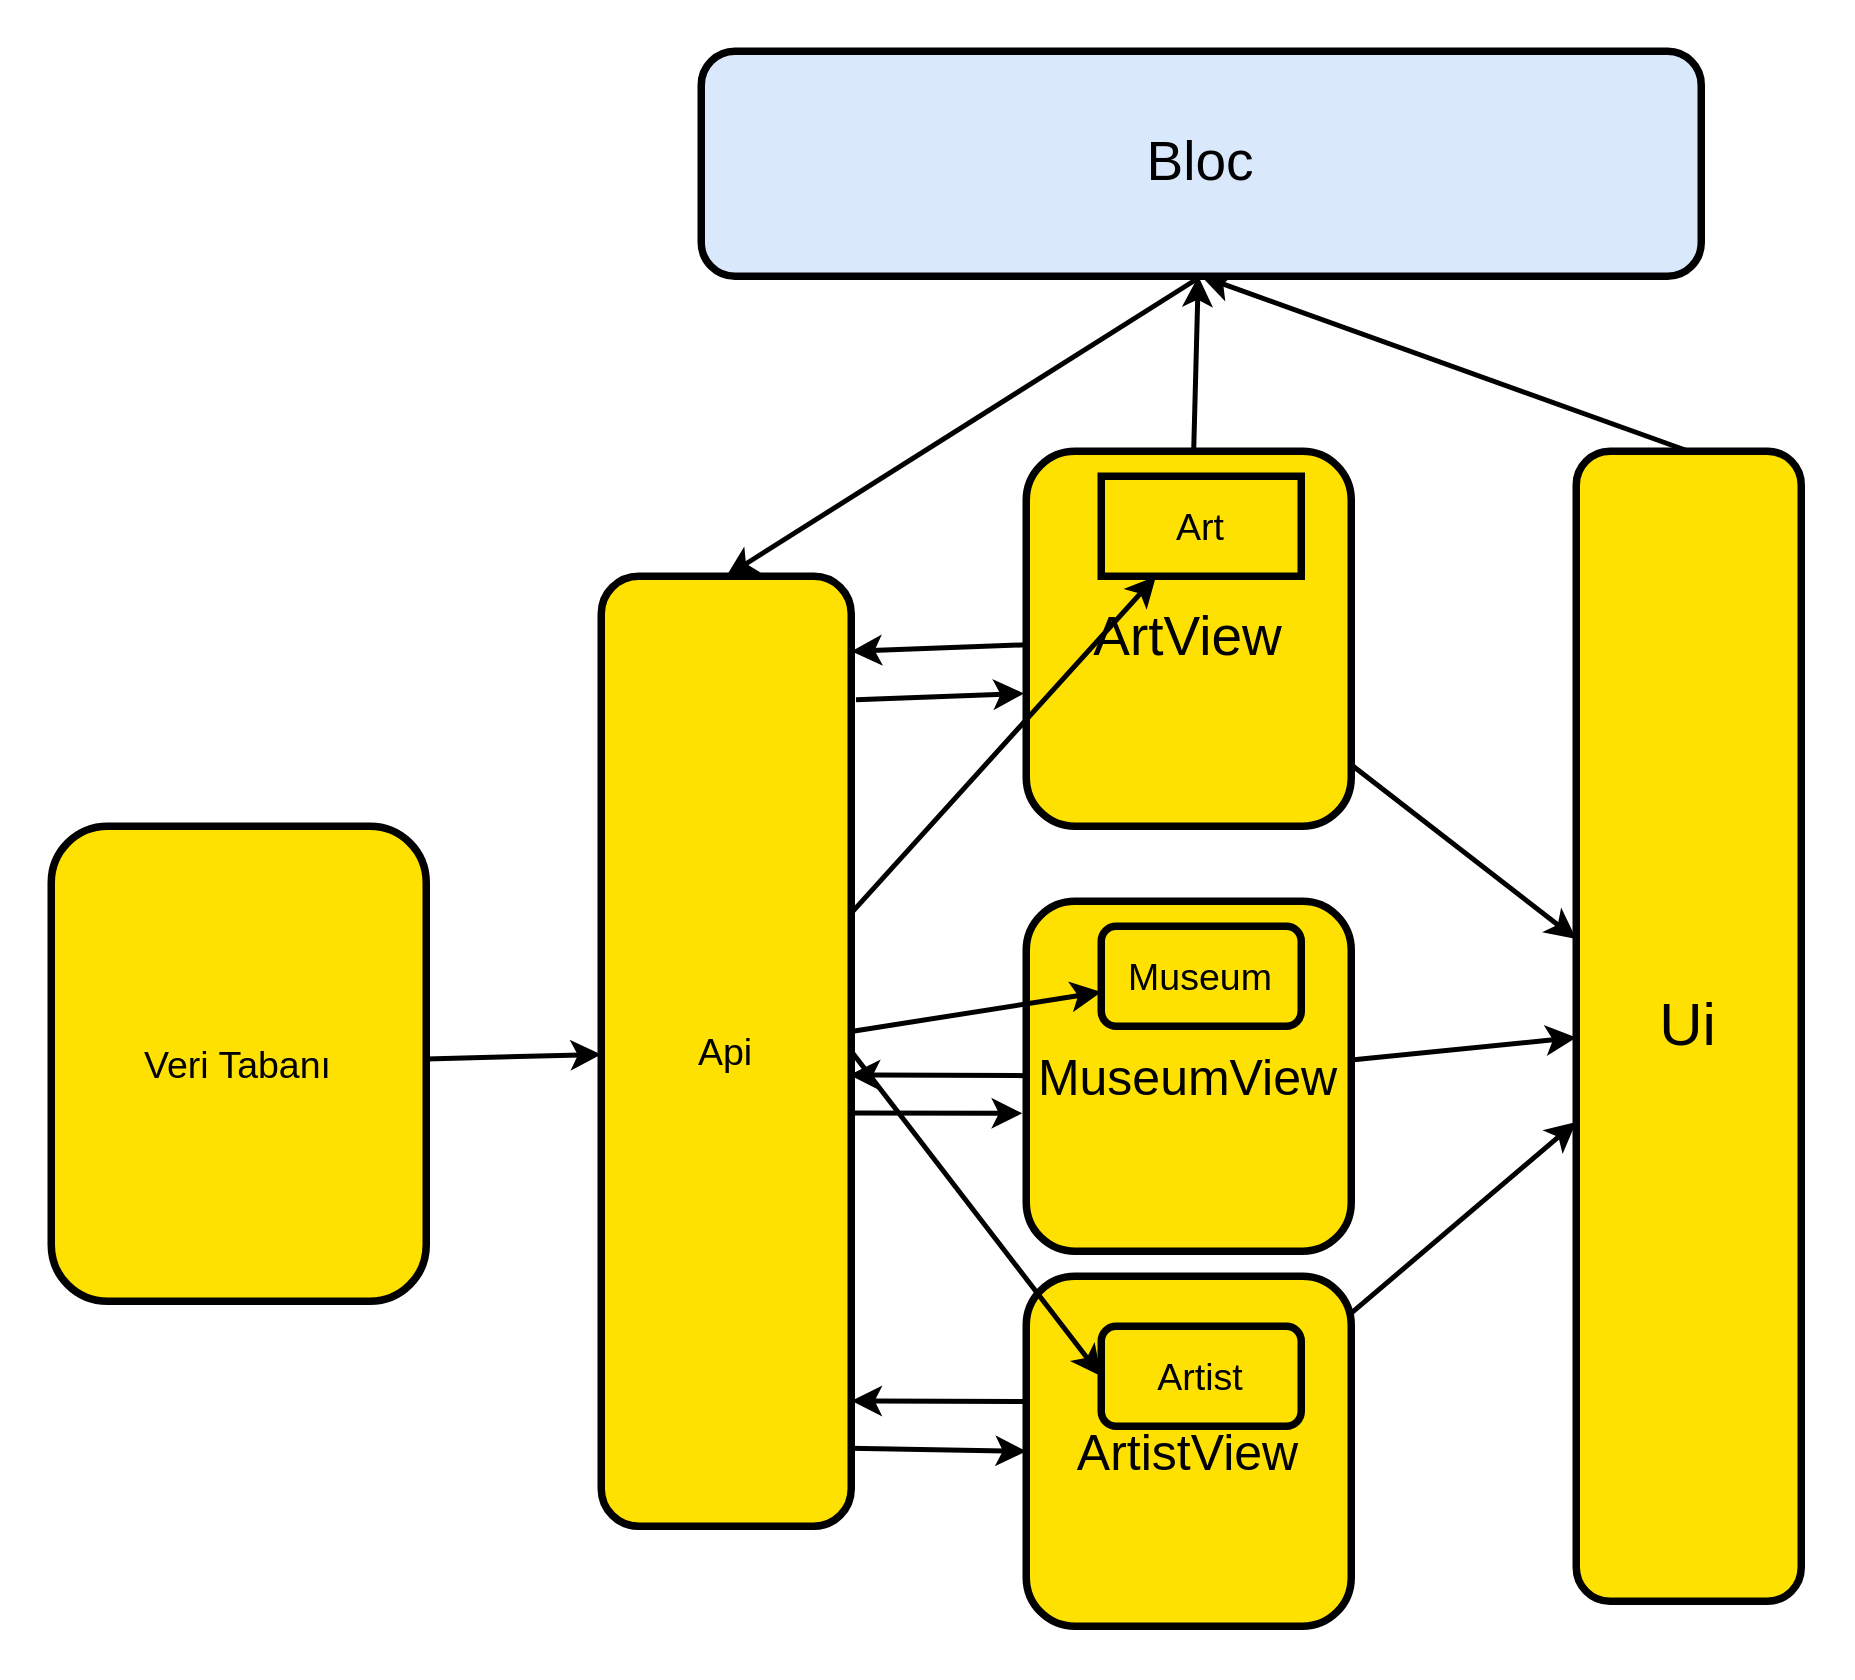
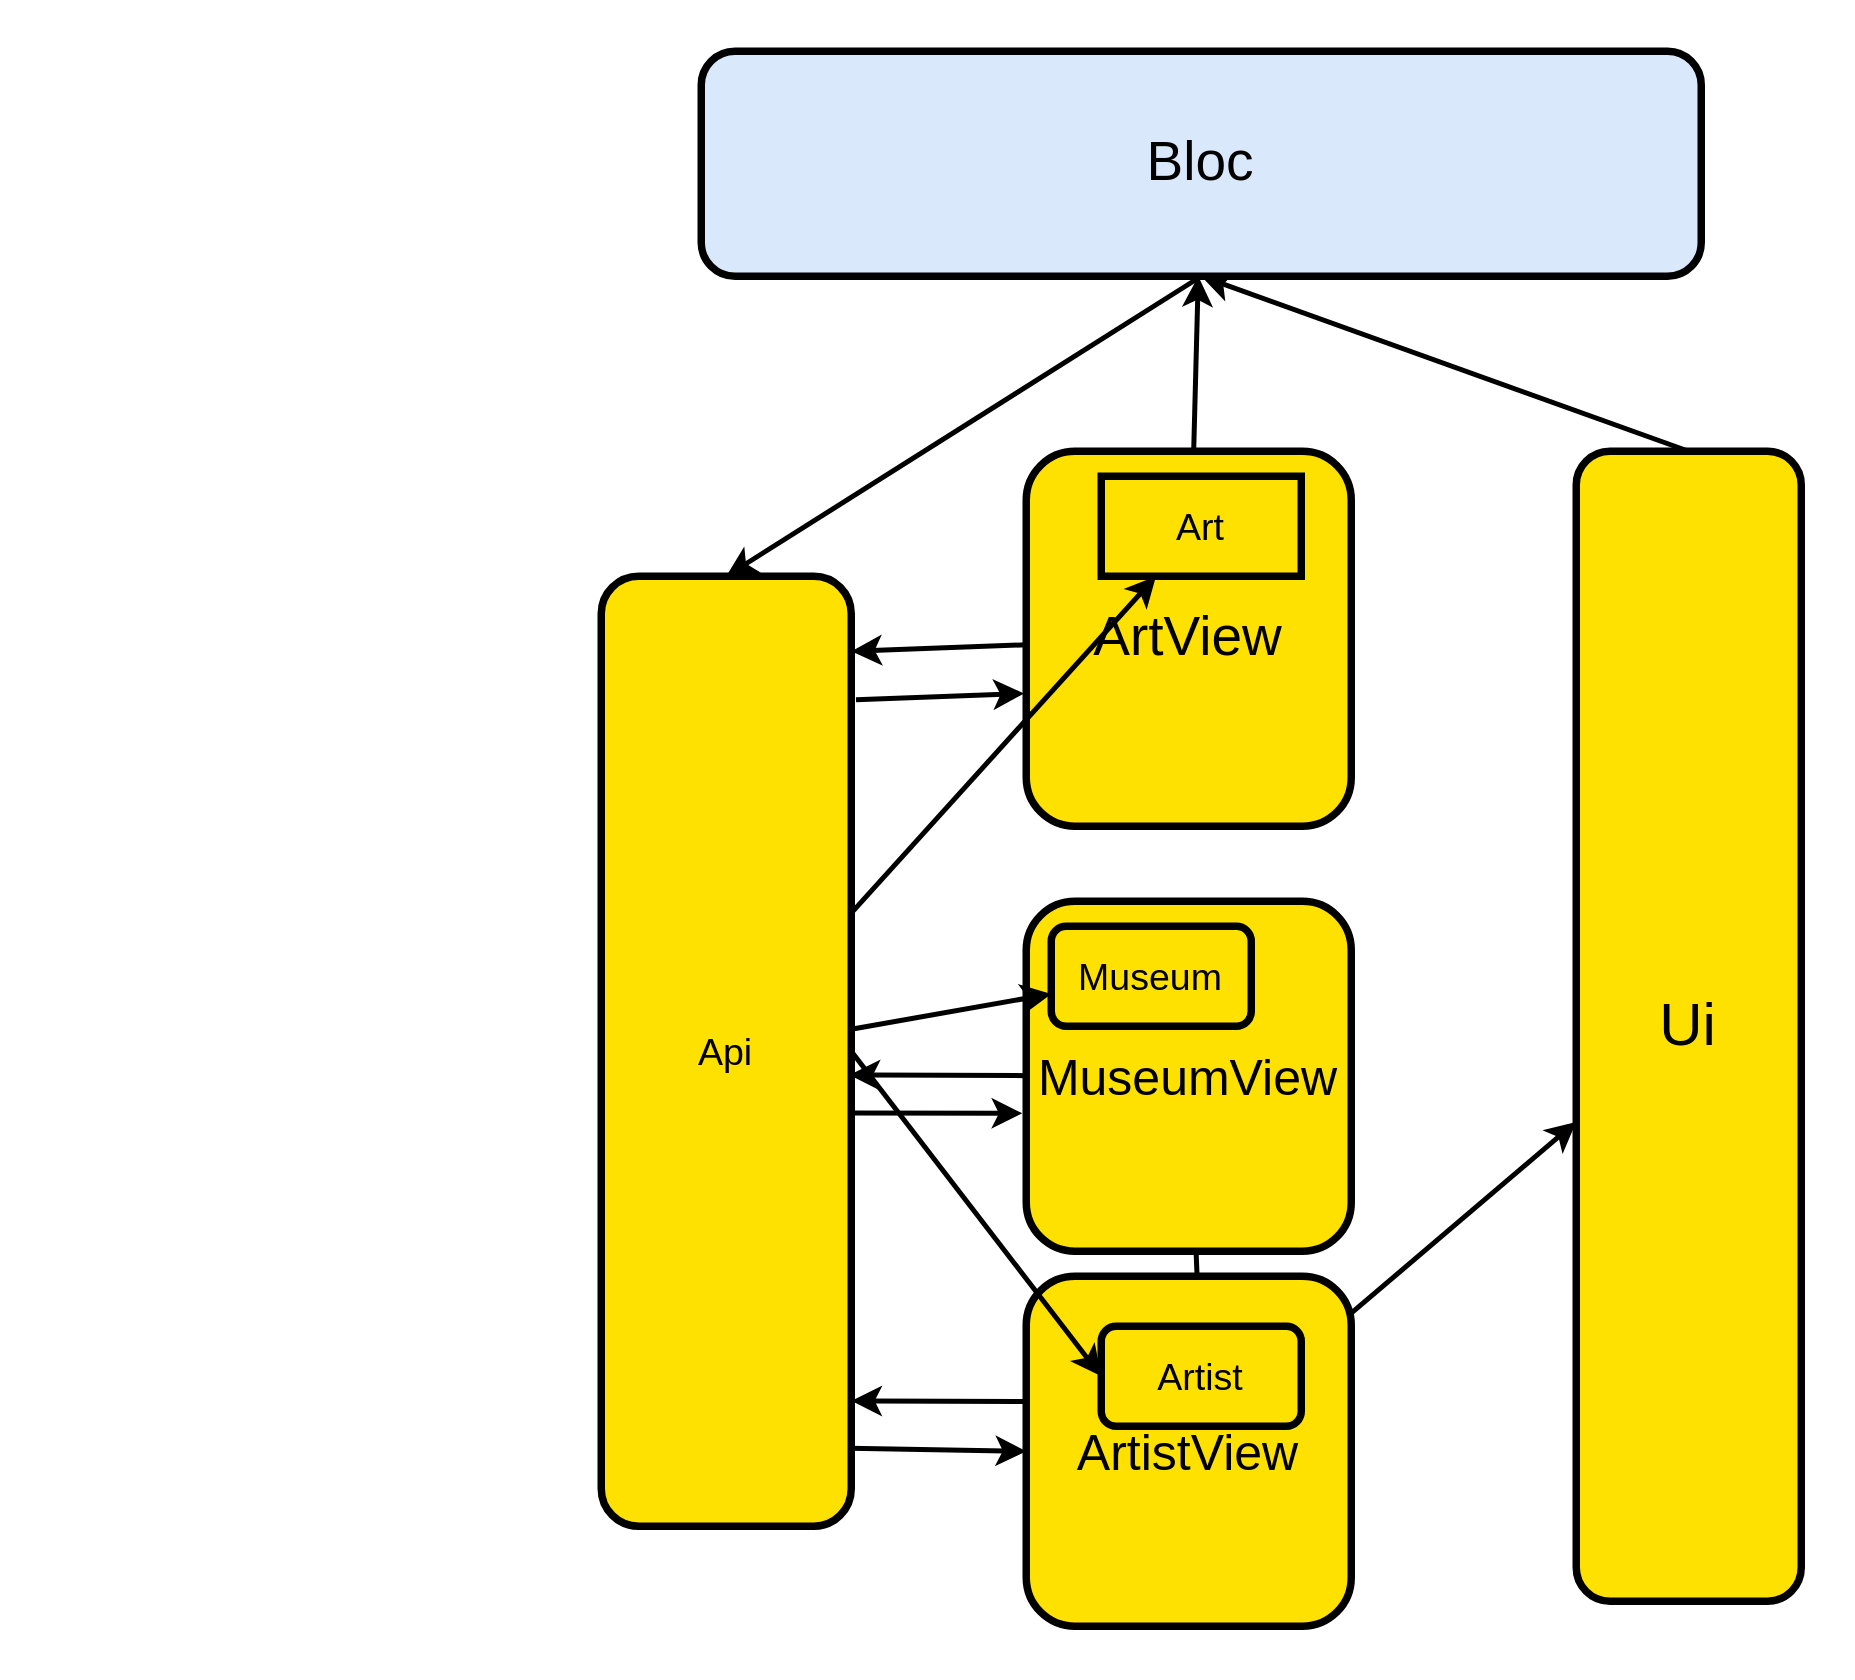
edge "ArtView" -> "Ui": removed
node "Museum": moved (1201, 976) -> (1151, 976)
edge "MuseumView" -> "Ui": now "MuseumView" -> "Artist"
edge "Veri Tabanı" -> "Api": removed
node "Veri Tabanı": removed
